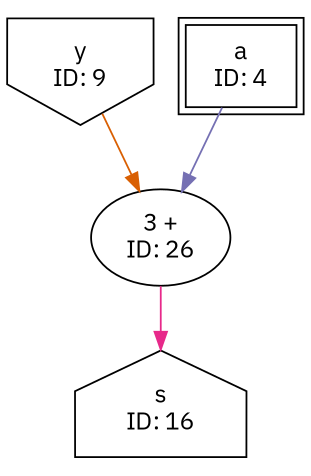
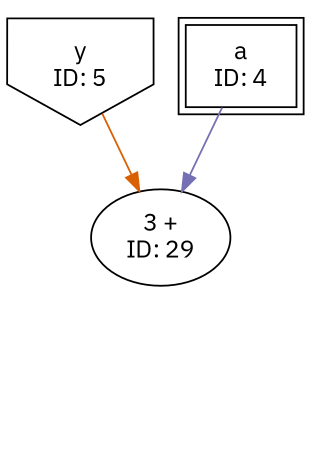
node "y ID: 9": label "y ID: 9" -> "y ID: 5"
node "3 + ID: 26": label "3 + ID: 26" -> "3 + ID: 29"
node "s ID: 16": removed
